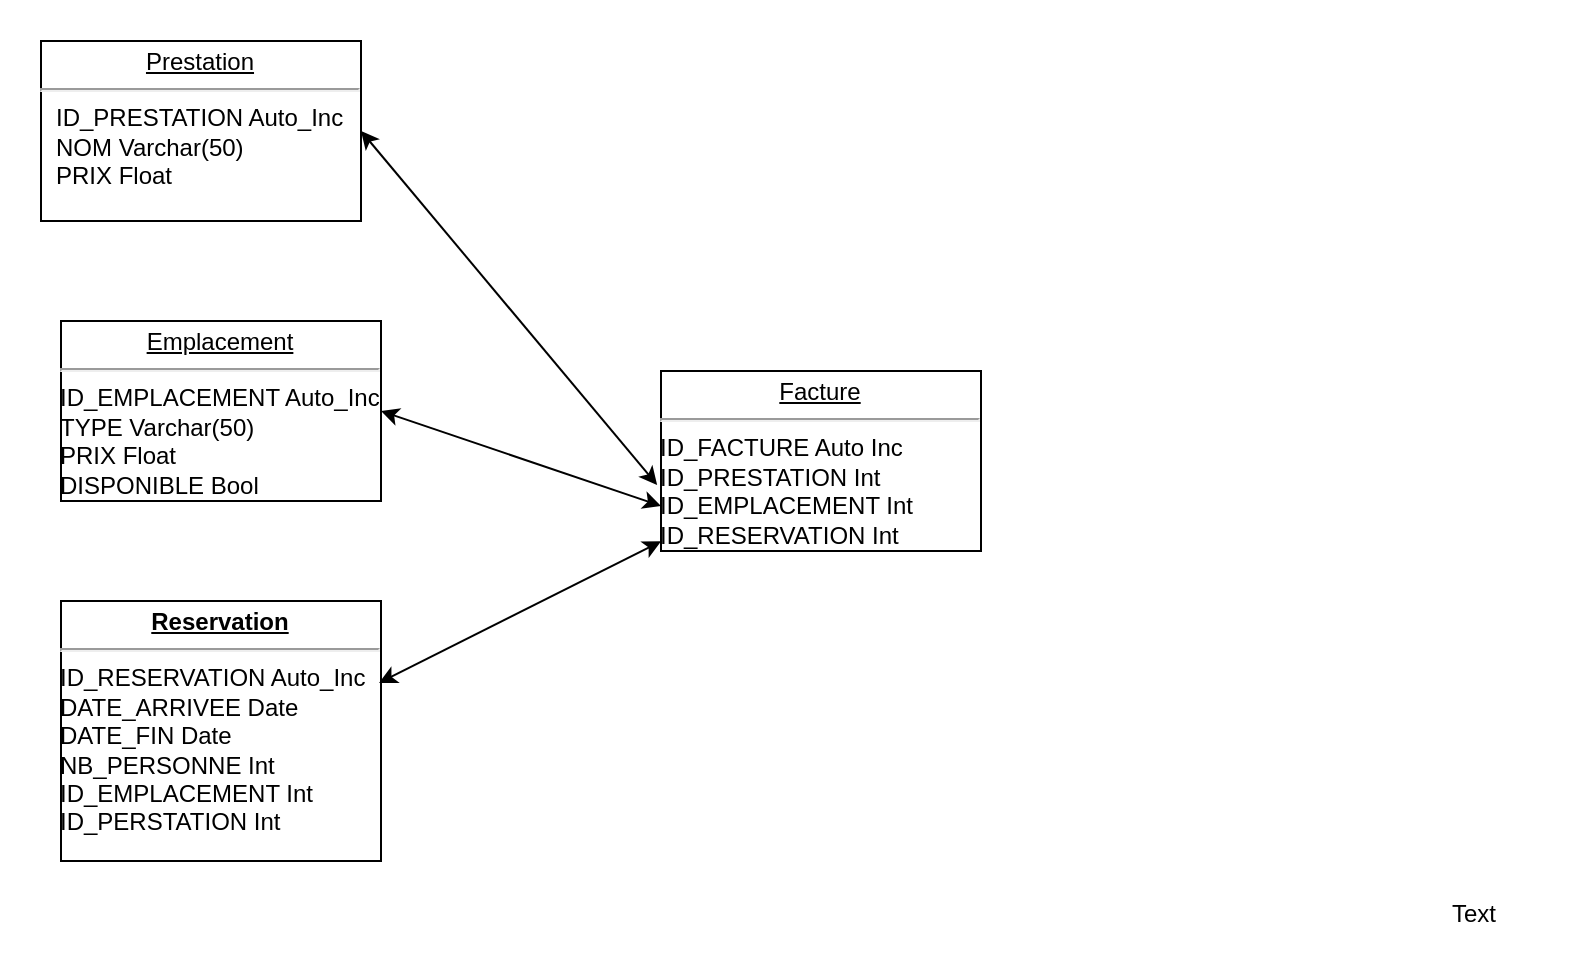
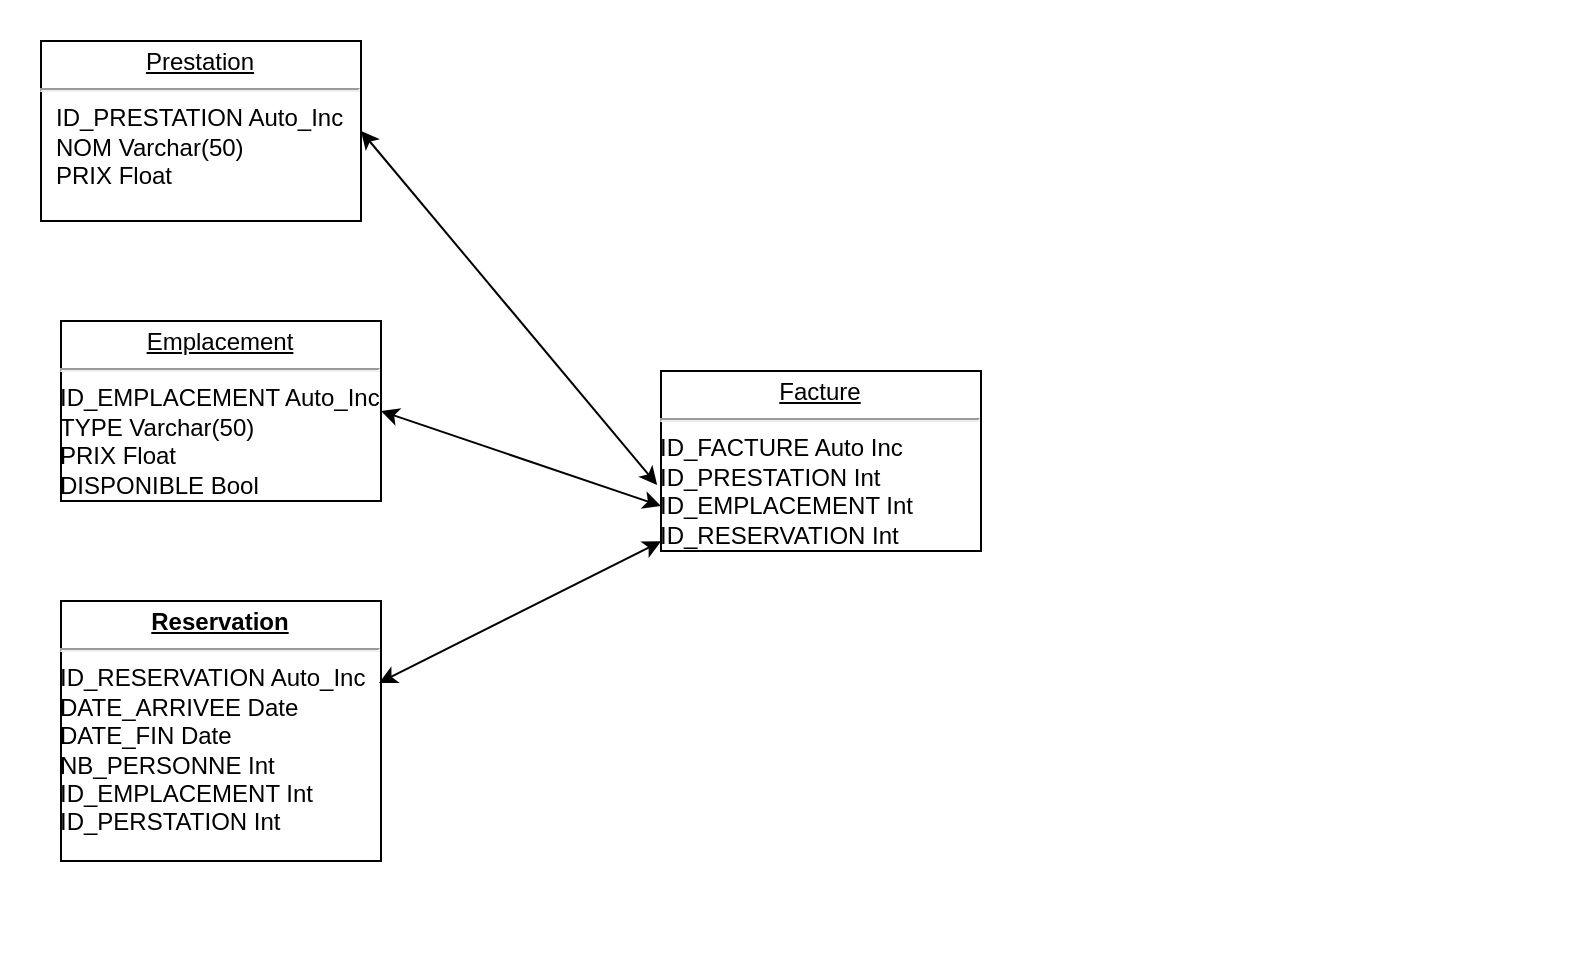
node "Text": removed
